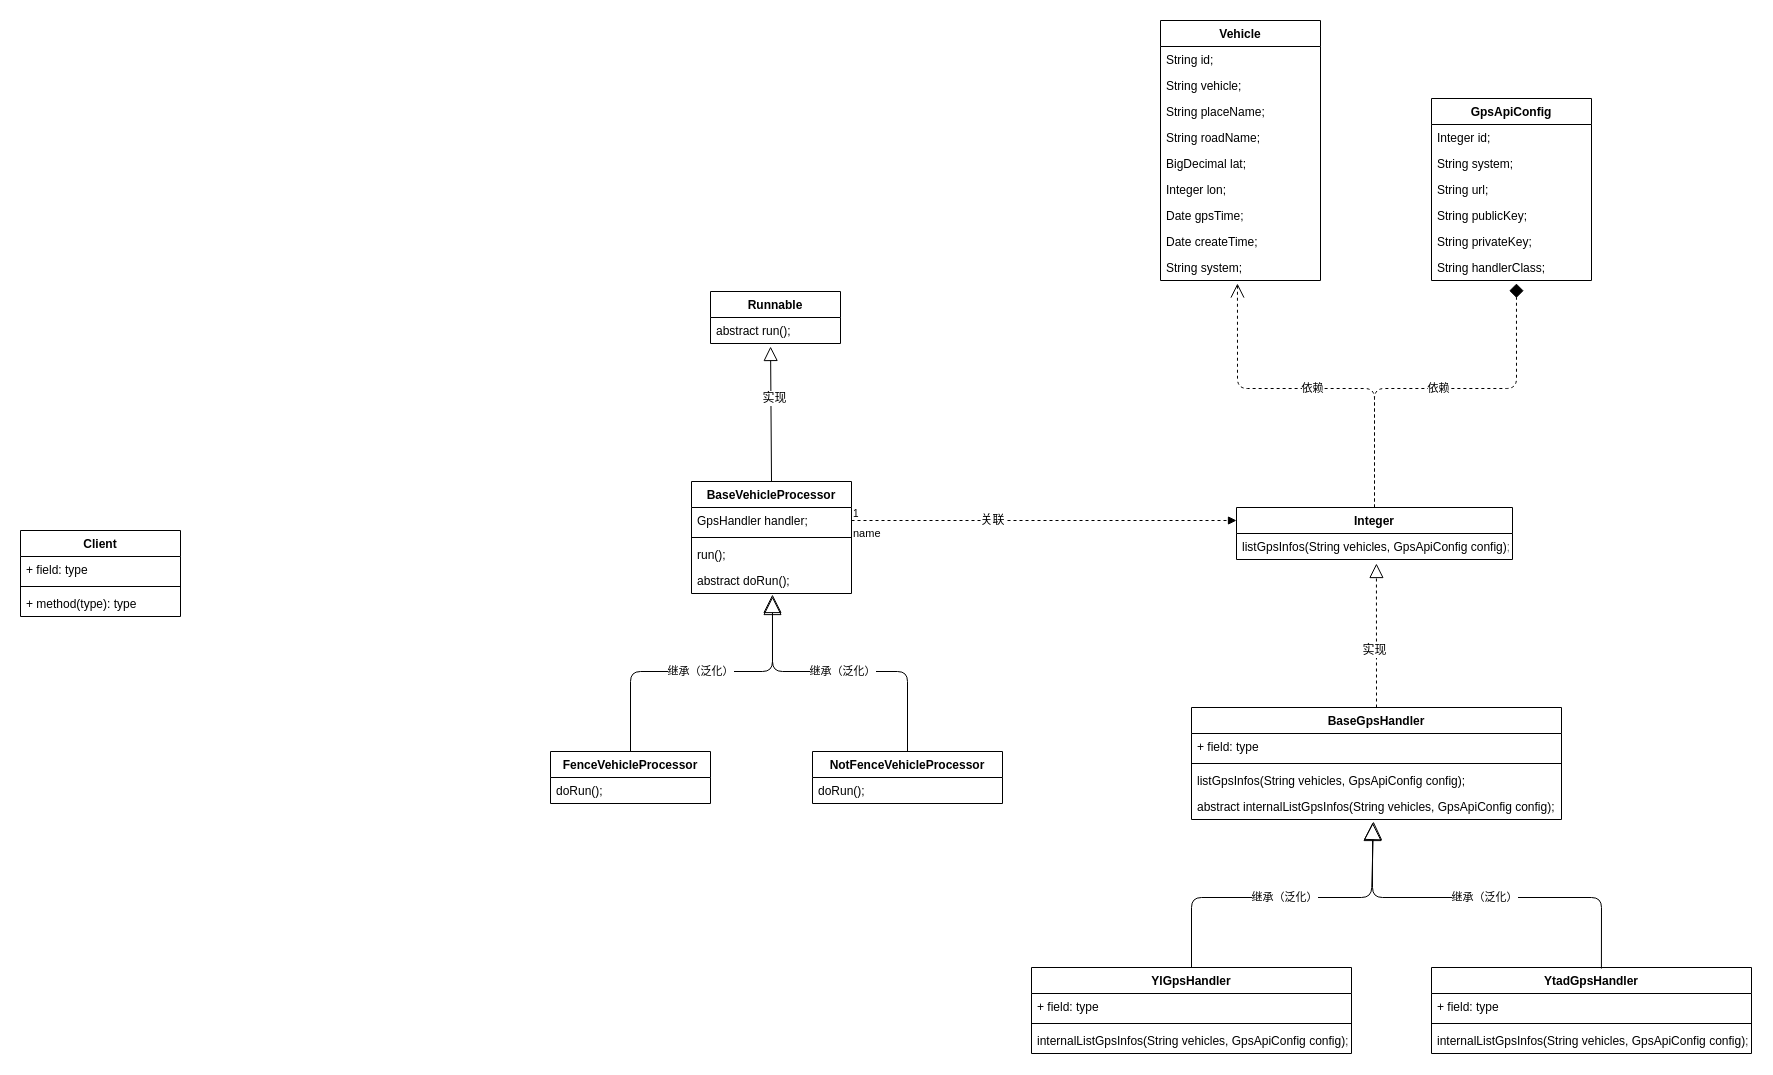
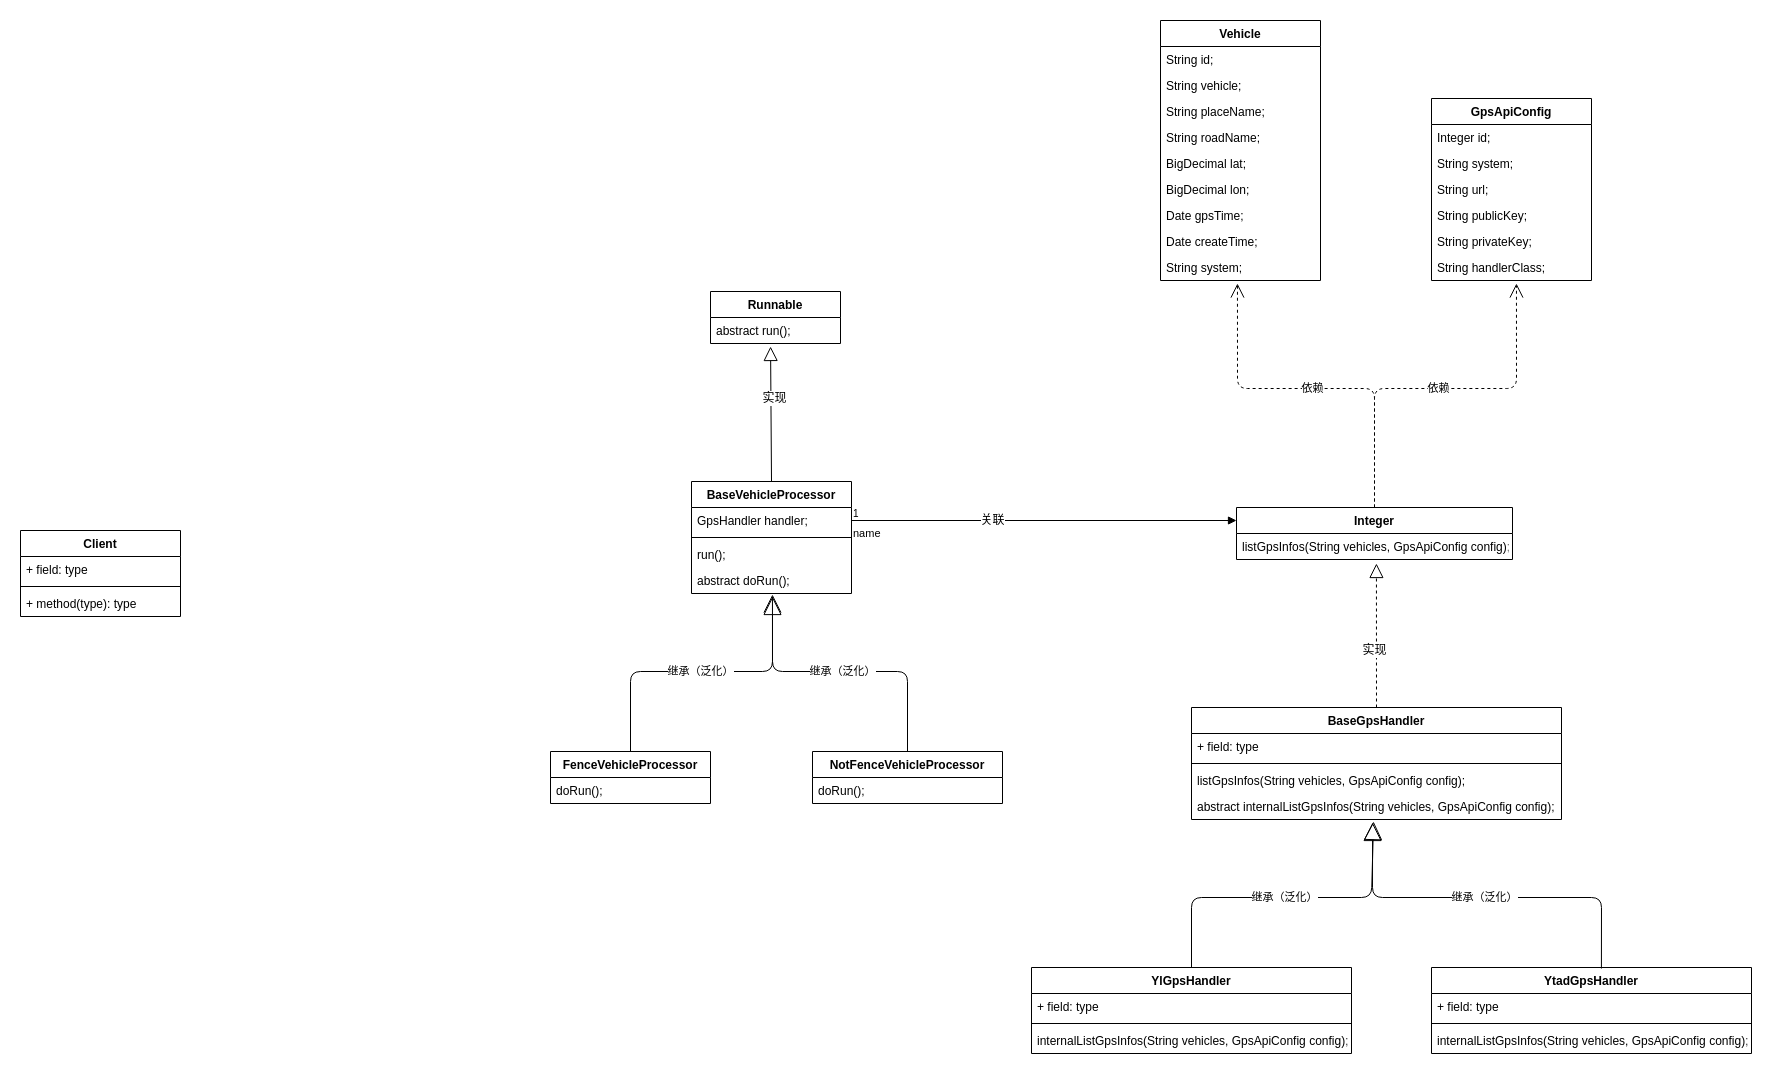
node "Integer lon;": label "Integer lon;" -> "BigDecimal lon;"
edge "Integer" -> "String handlerClass;": arrowhead diamond -> open
edge "GpsHandler handler;" -> "Integer": style dashed -> solid
edge "FenceVehicleProcessor" -> "abstract doRun();": arrowhead block -> open
